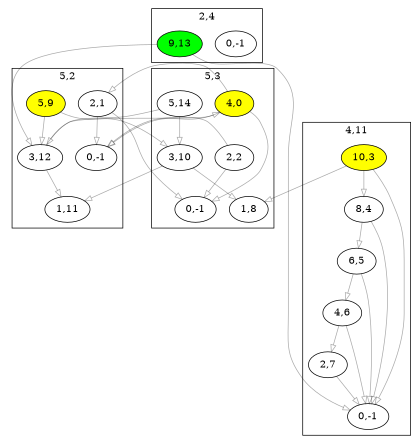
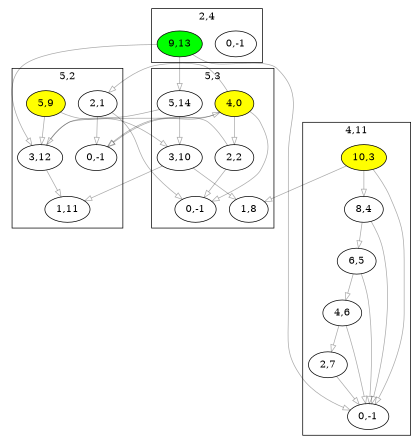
edge "9,13" -> "5,14": added
edge "4,0" -> "2,2": added
